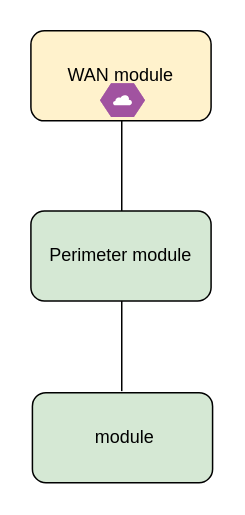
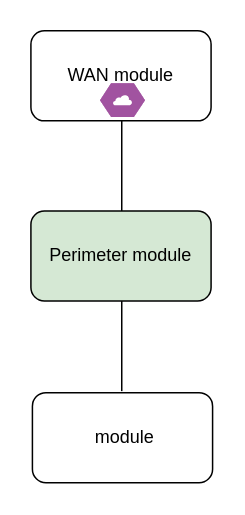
node "WAN module": fillcolor #fff2cc -> #ffffff
node "module": fillcolor #d5e8d4 -> #ffffff
